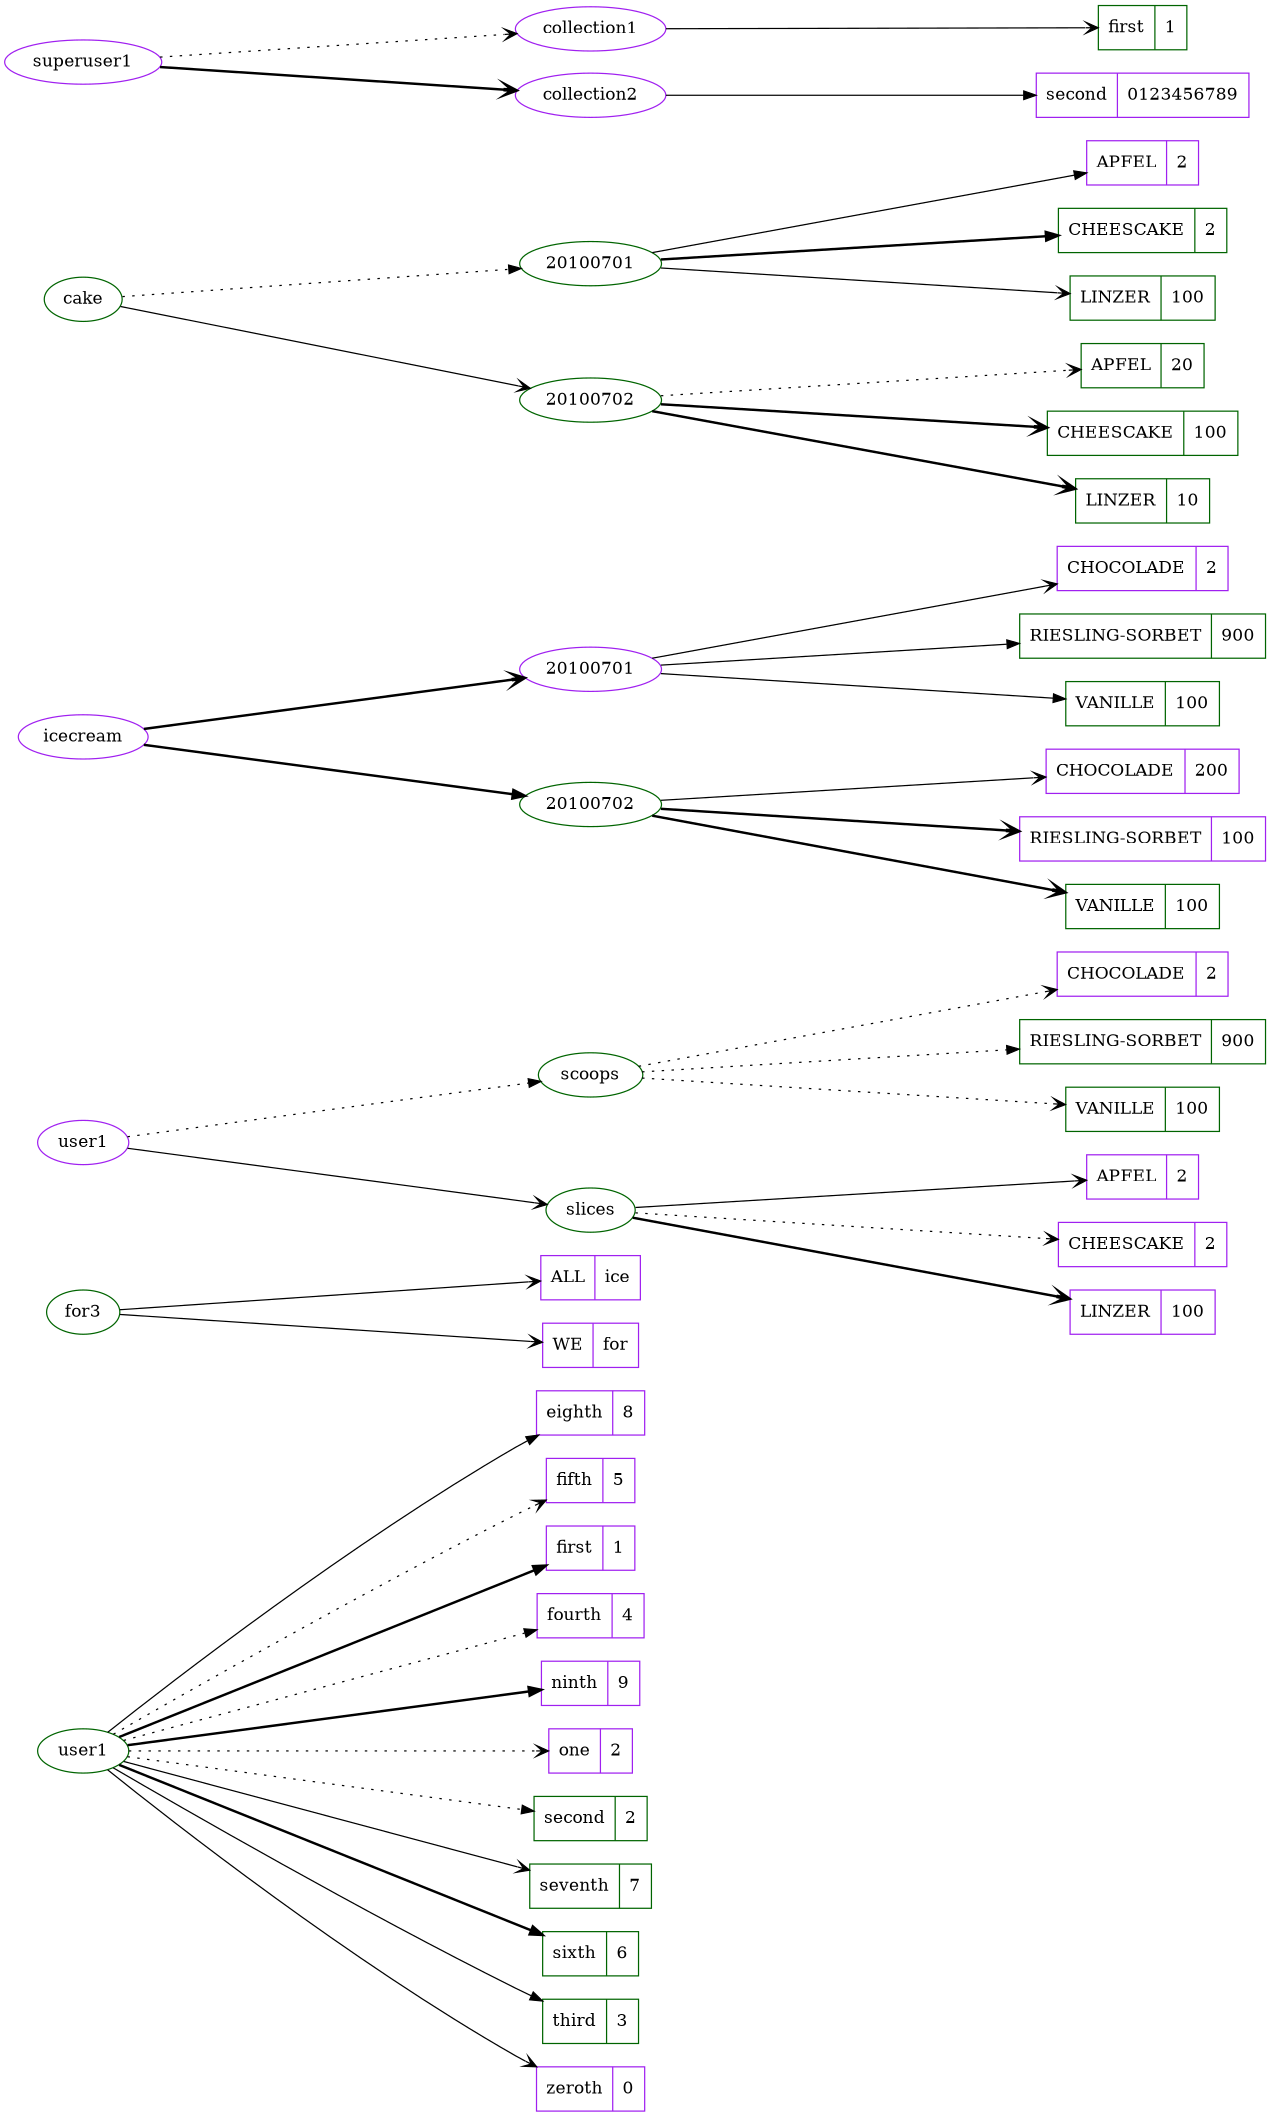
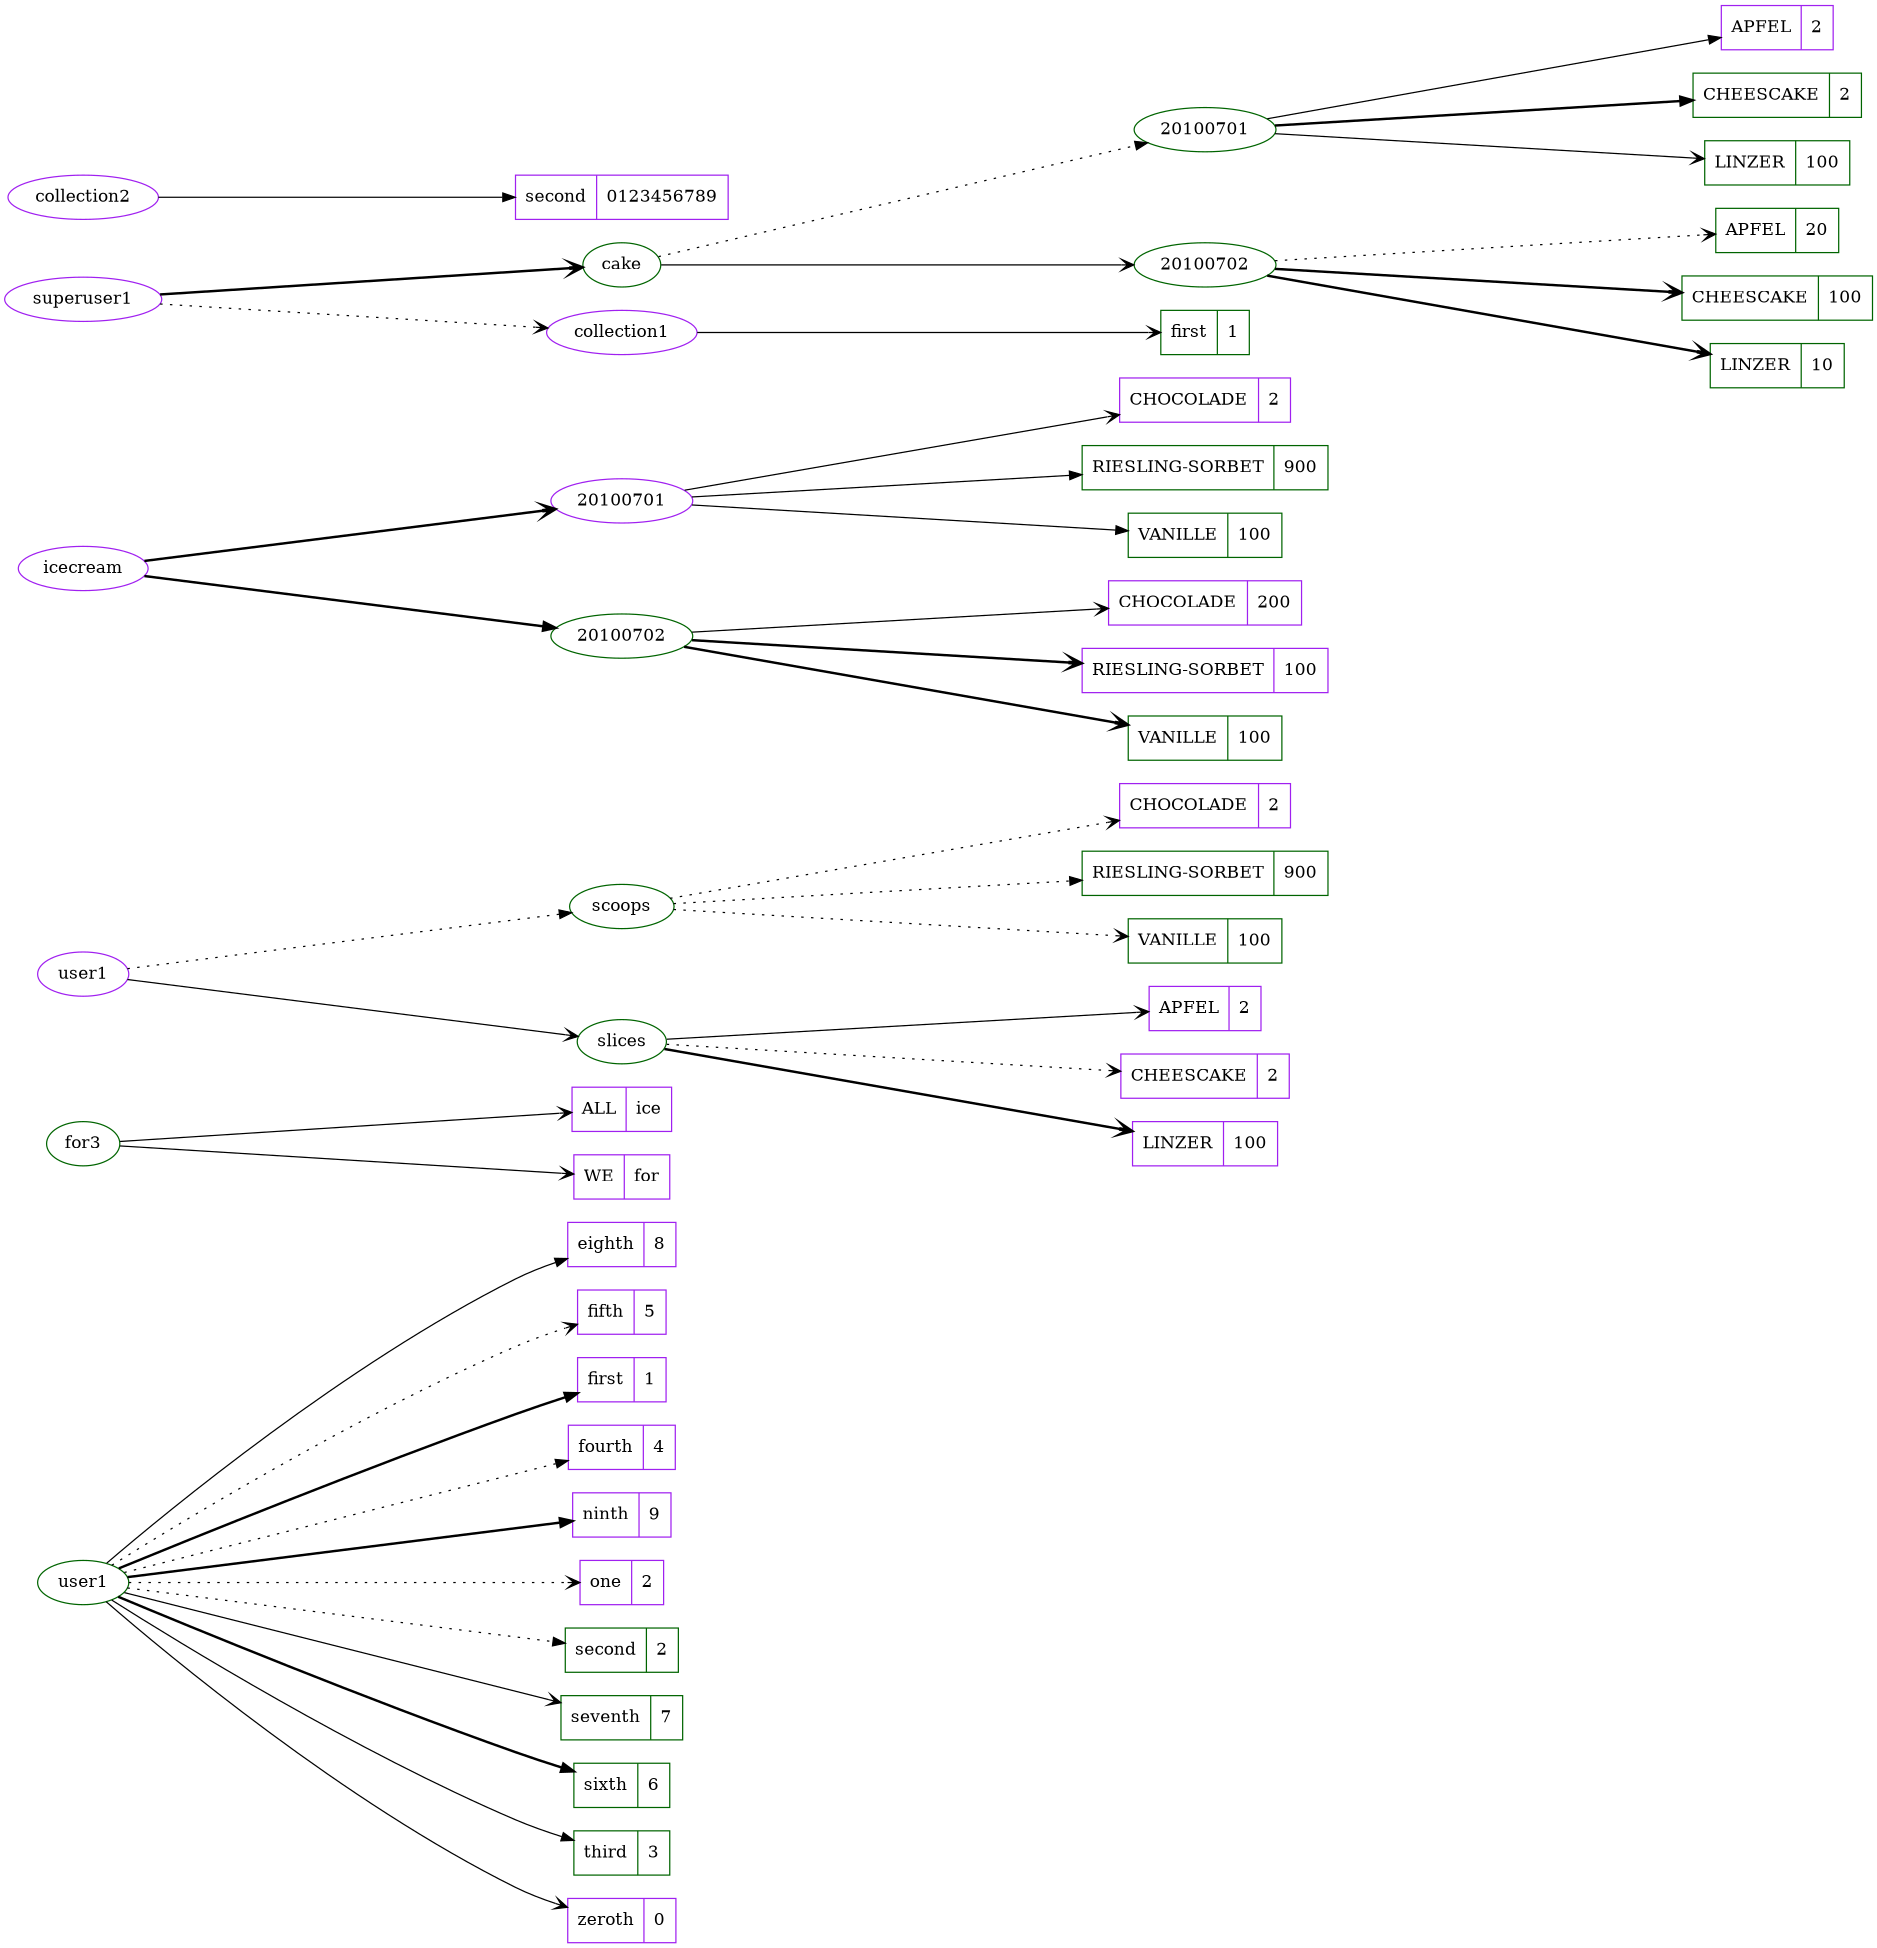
edge "superuser1" -> "collection2": now "superuser1" -> "cake"
